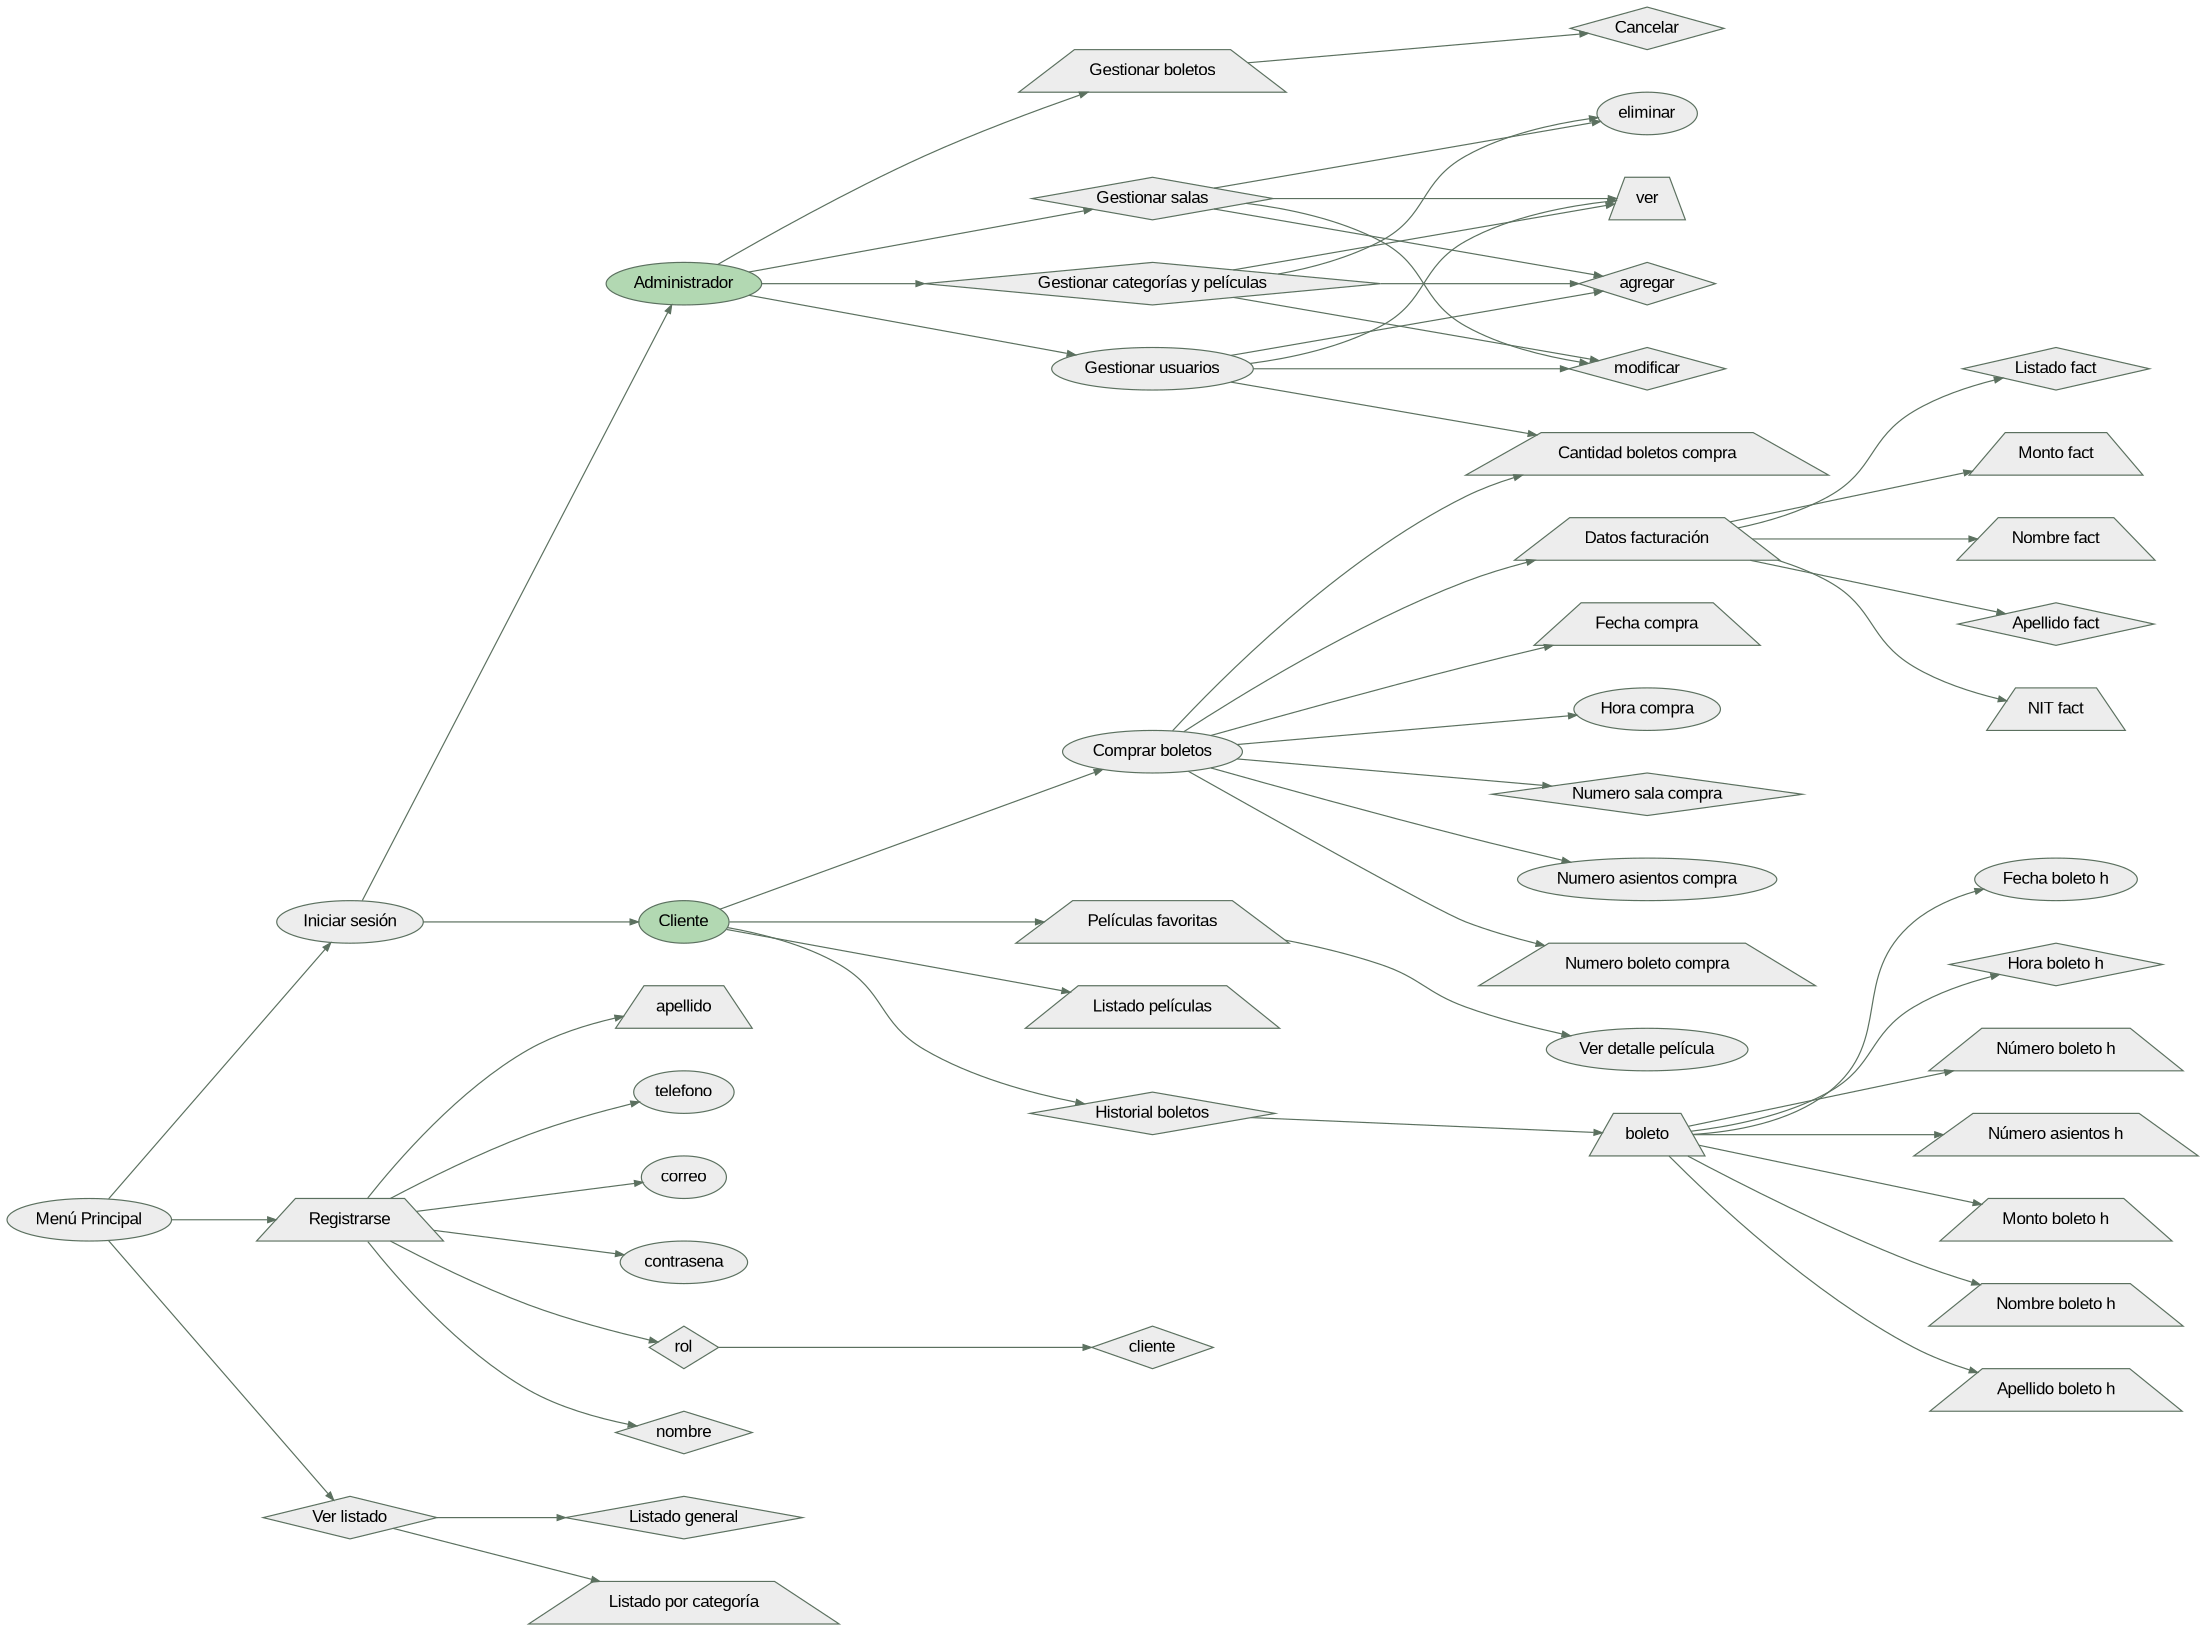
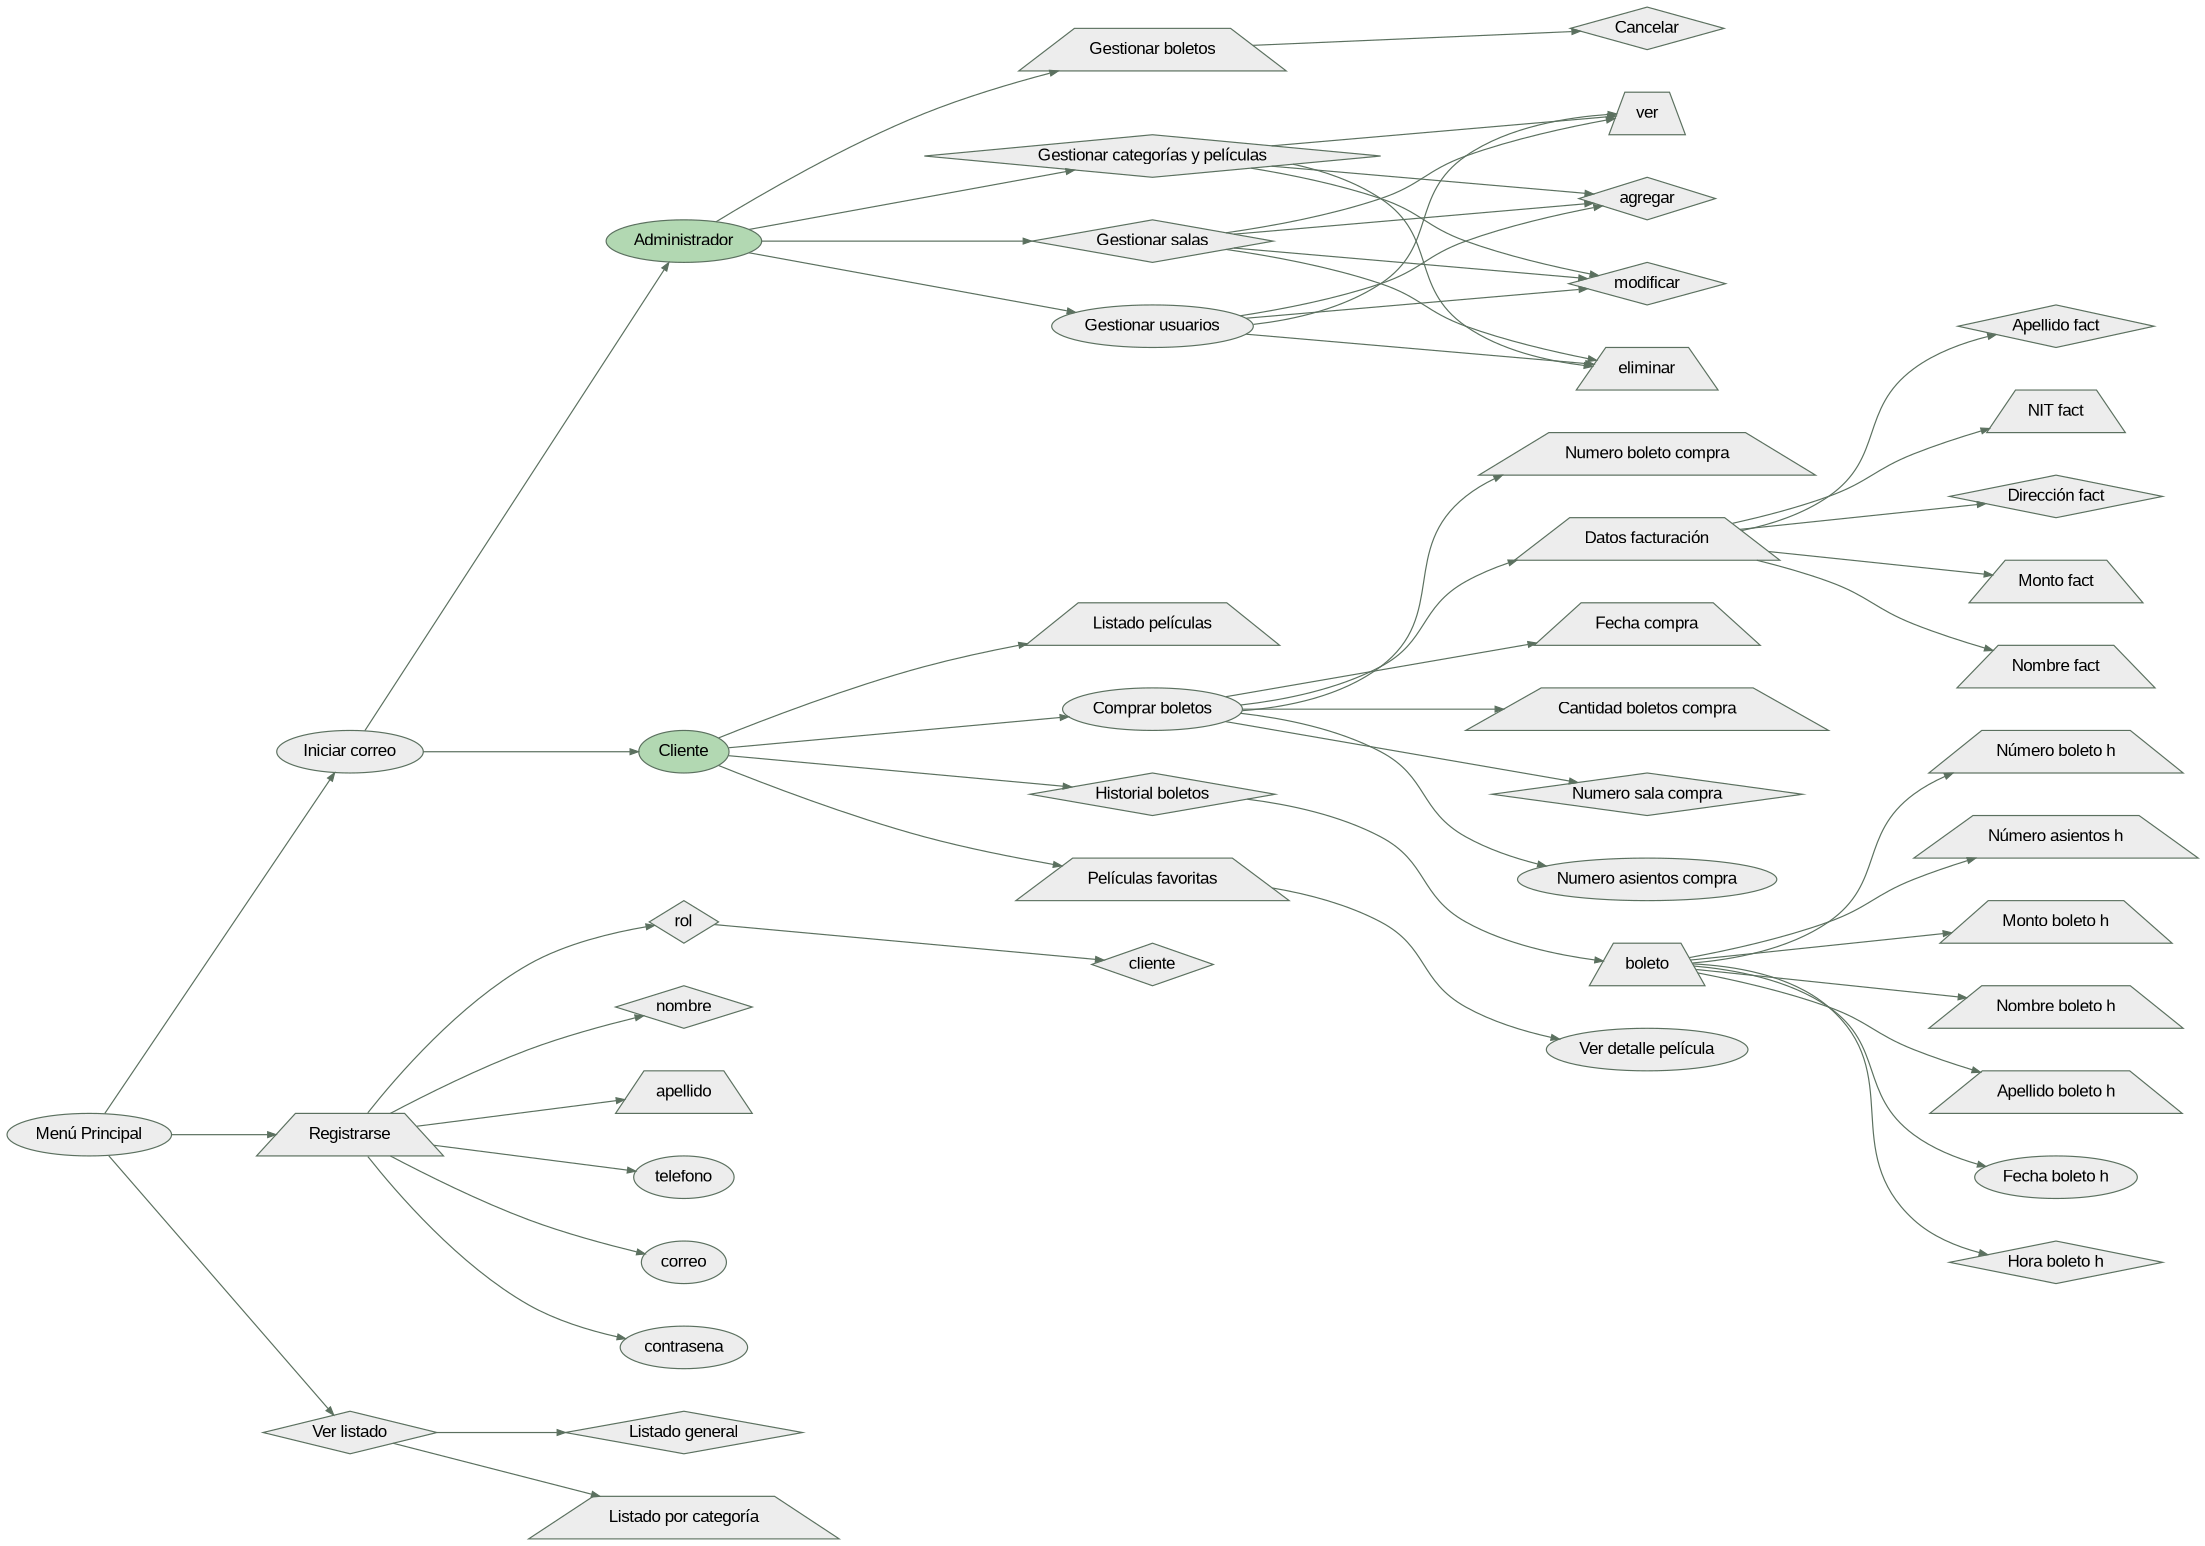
node "eliminar": shape ellipse -> trapezium
node "Listado fact": label "Listado fact" -> "Dirección fact"
edge "Gestionar usuarios" -> "Cantidad boletos compra": now "Gestionar usuarios" -> "eliminar"
node "Hora compra": removed
node "Iniciar sesión": label "Iniciar sesión" -> "Iniciar correo"
